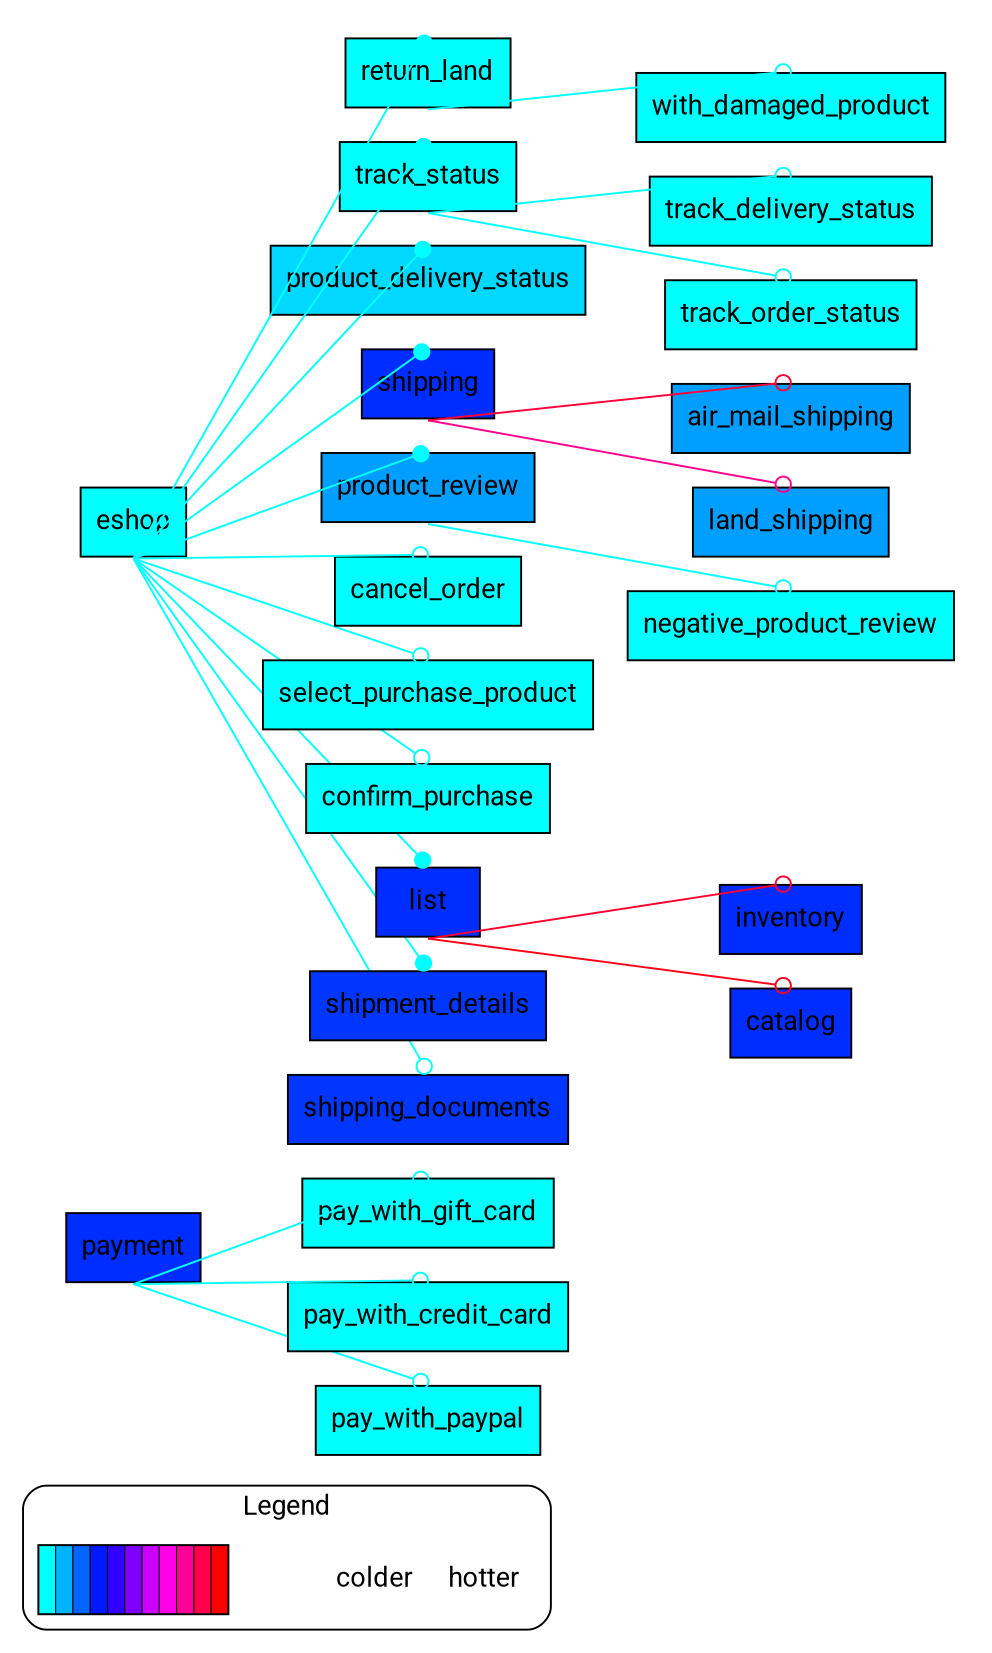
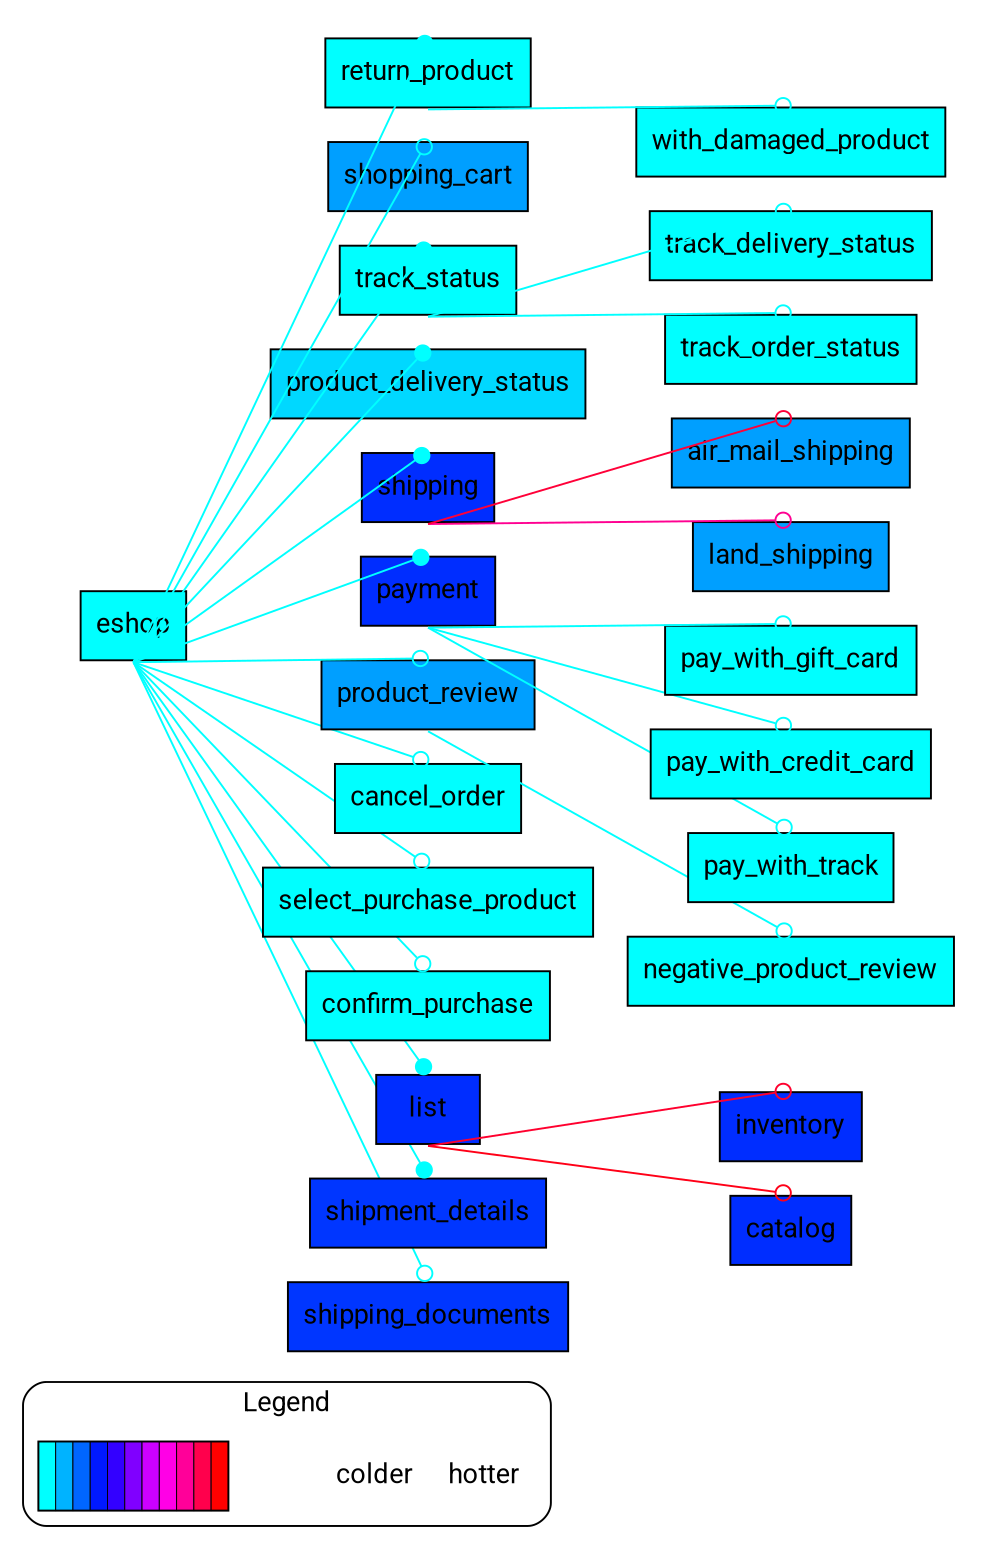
node "return_land": label "return_land" -> "return_product"
node "shopping_cart": added
edge "eshop" -> "product_review": arrowhead dot -> odot
edge "eshop" -> "payment": added
node "pay_with_paypal": label "pay_with_paypal" -> "pay_with_track"
